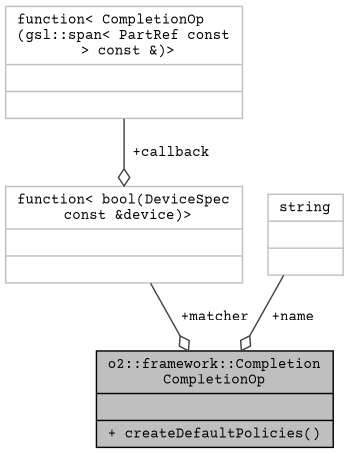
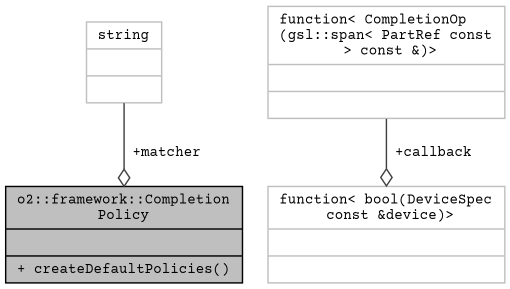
edge "function< bool(DeviceSpec" -> "o2::framework::Completion": removed, label "+matcher"
edge "string" -> "o2::framework::Completion": label " +name" -> " +matcher"
node "o2::framework::Completion": text "CompletionOp" -> "Policy"
